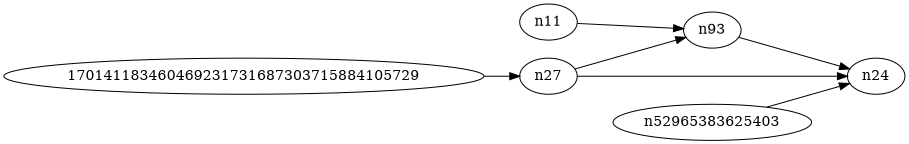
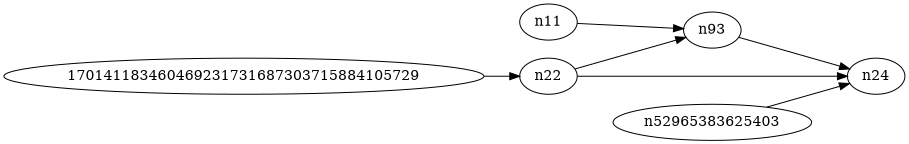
node "n27": label "n27" -> "n22"
